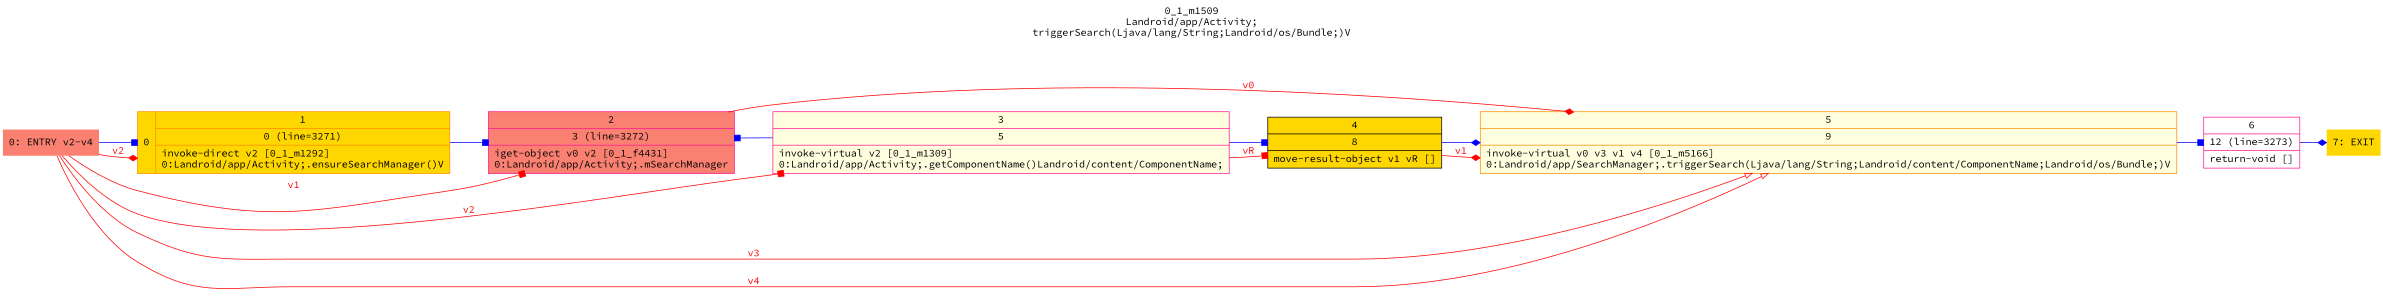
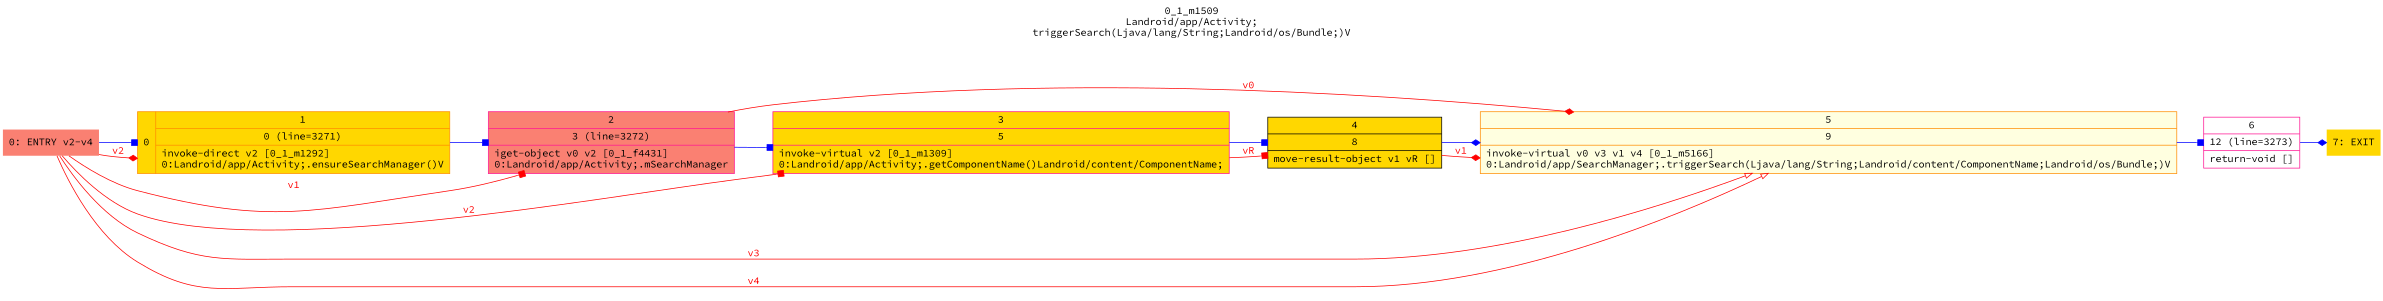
edge "3" -> "2": reversed
node "3": fillcolor lightyellow -> gold
